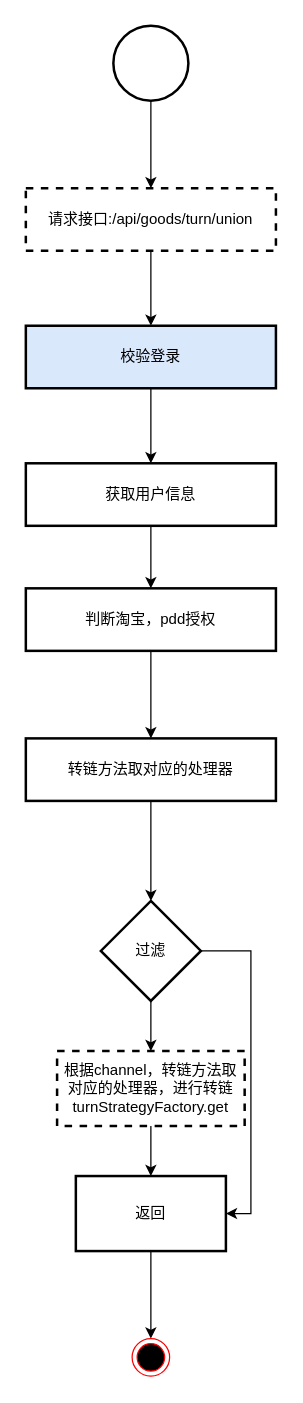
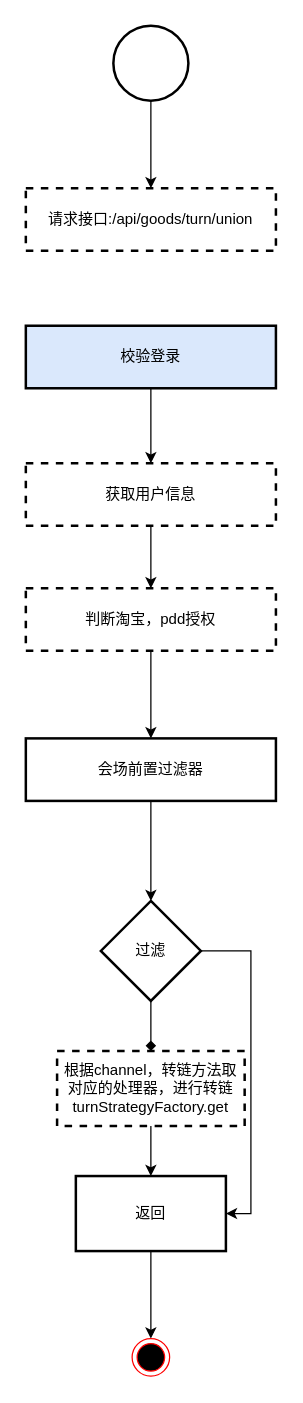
edge "请求接口:/api/goods/turn/union" -> "校验登录": removed
node "获取用户信息": style solid -> dashed
node "判断淘宝，pdd授权": style solid -> dashed
node "转链方法取对应的处理器": label "转链方法取对应的处理器" -> "会场前置过滤器"
edge "过滤" -> "根据channel，转链方法取对应的处理器，进行转链 turnStrategyFactory.get": arrowhead classic -> diamond
